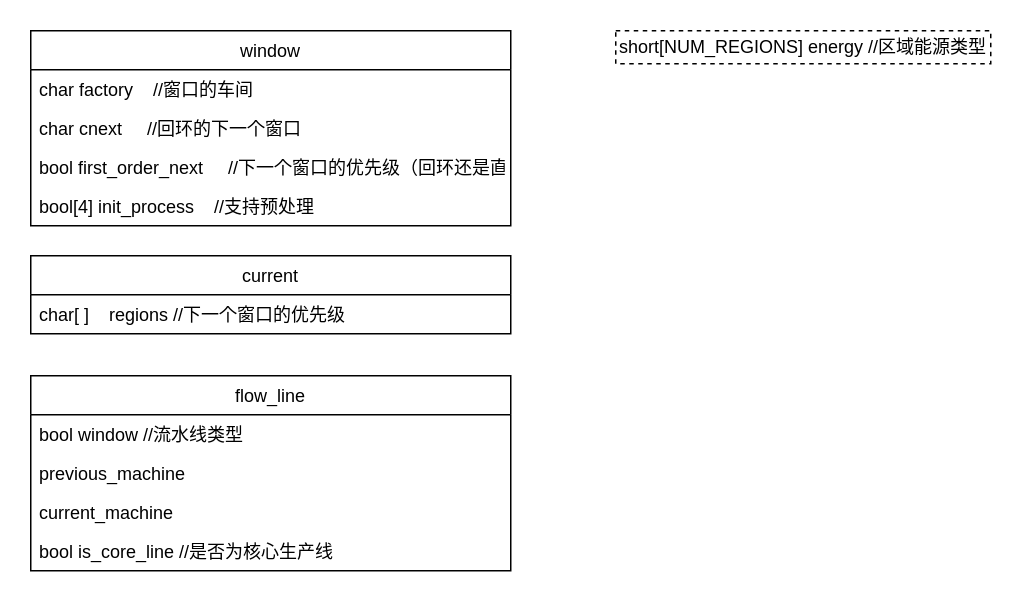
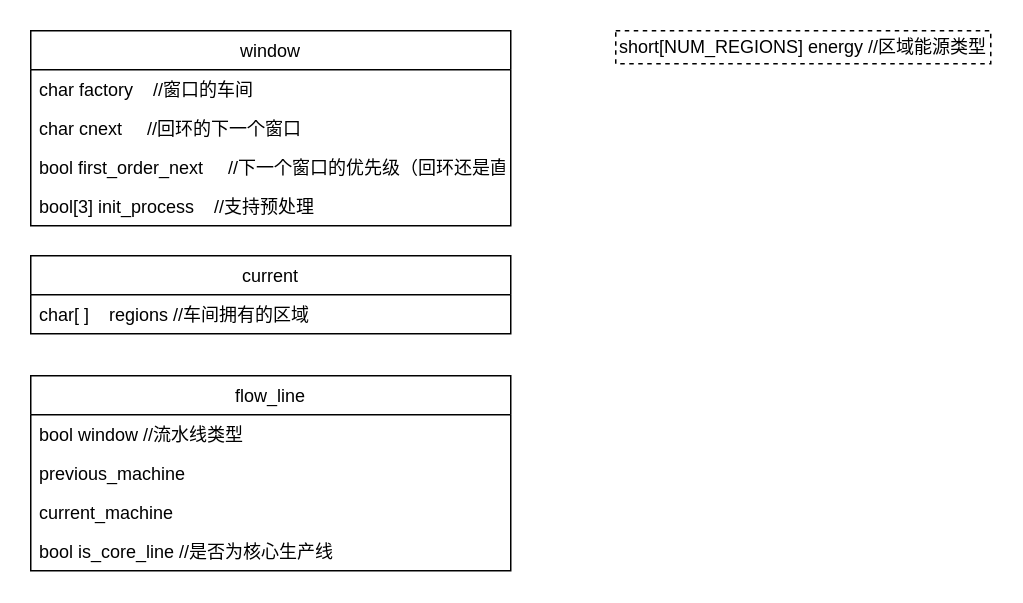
node "bool[4] init_process //支持预处理": label "bool[4] init_process //支持预处理" -> "bool[3] init_process //支持预处理"
node "char[ ] regions //下一个窗口的优先级": label "char[ ] regions //下一个窗口的优先级" -> "char[ ] regions //车间拥有的区域"
